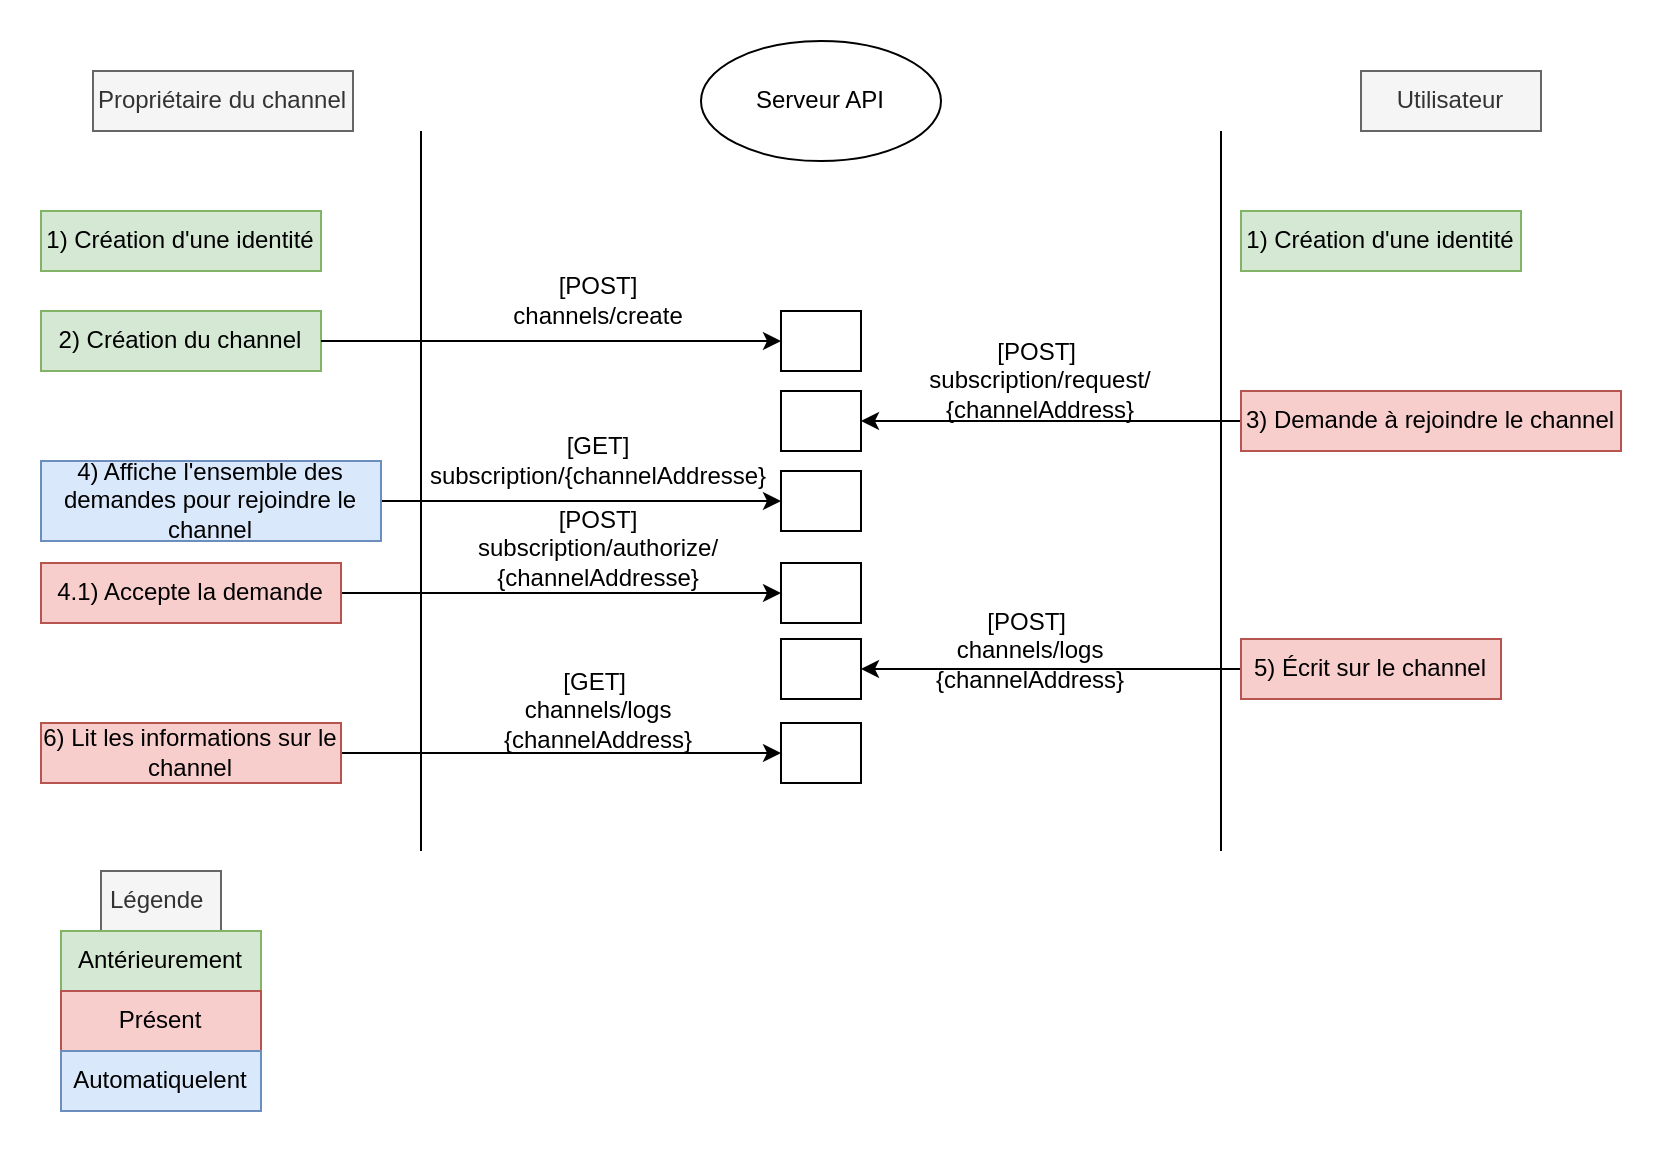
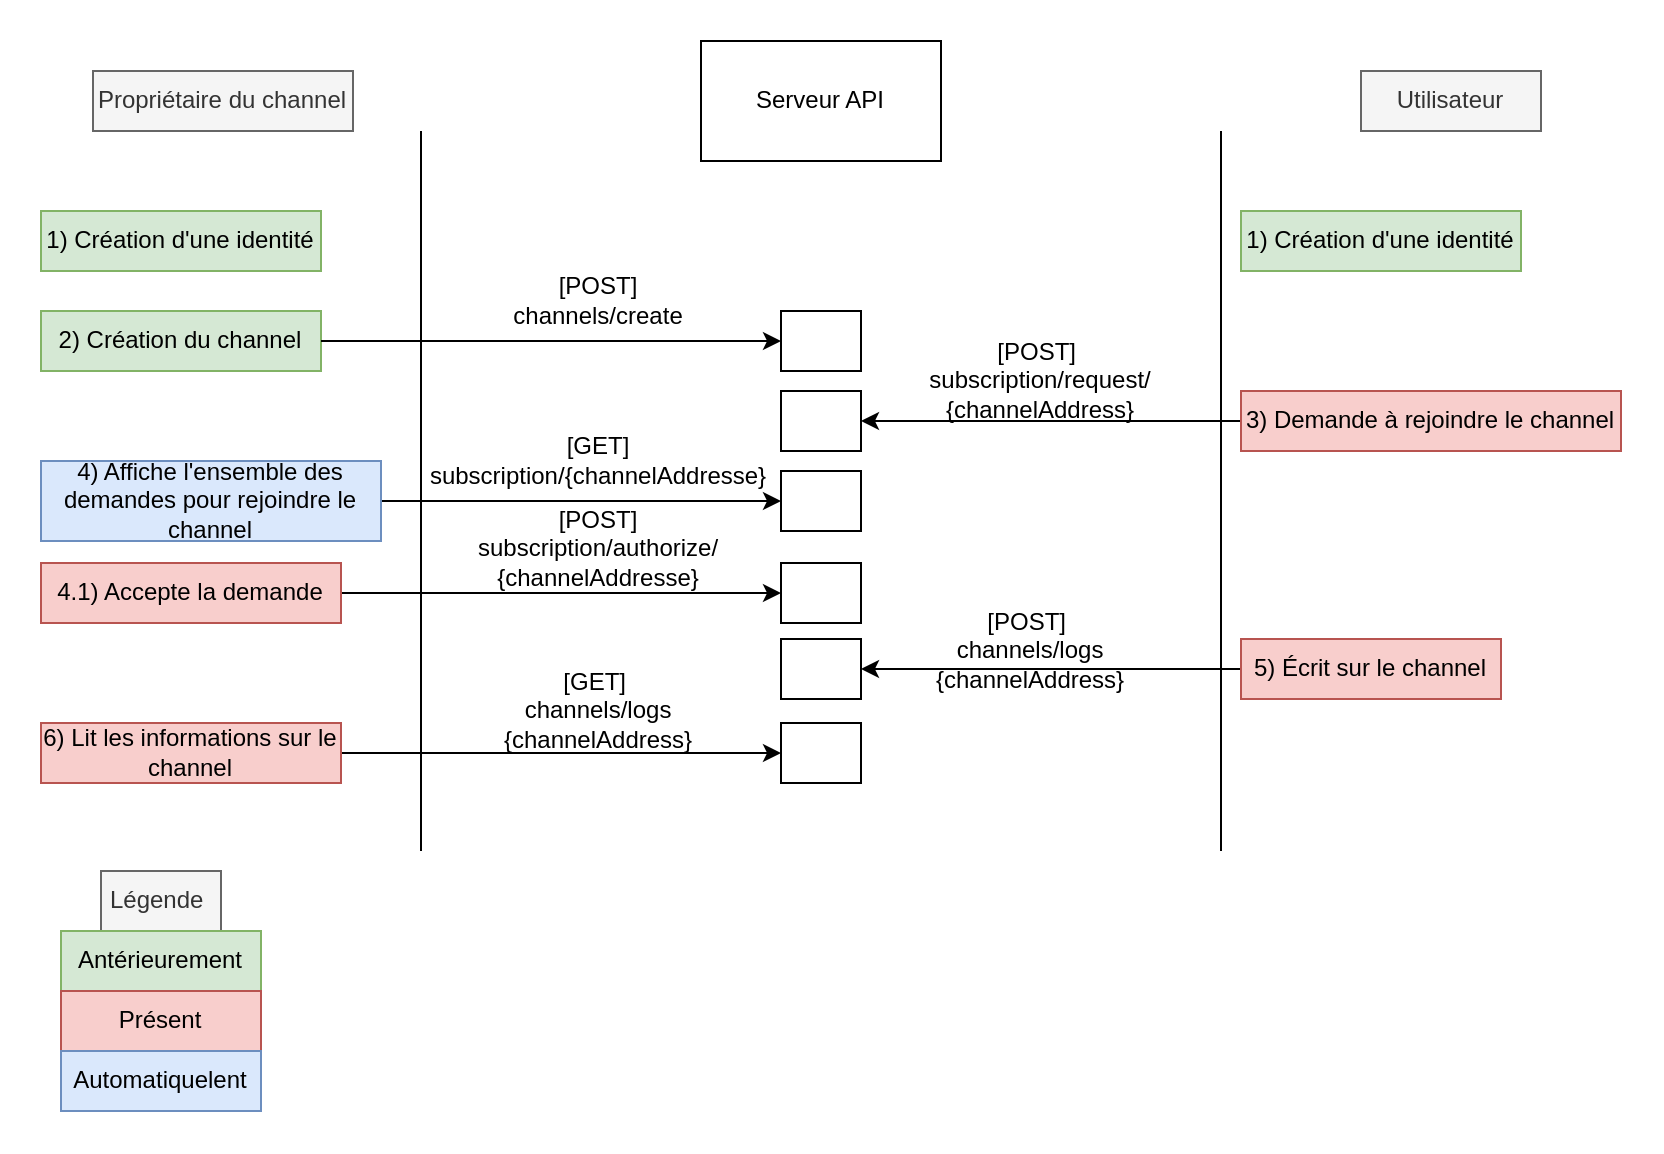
node "Serveur API": shape ellipse -> rectangle
